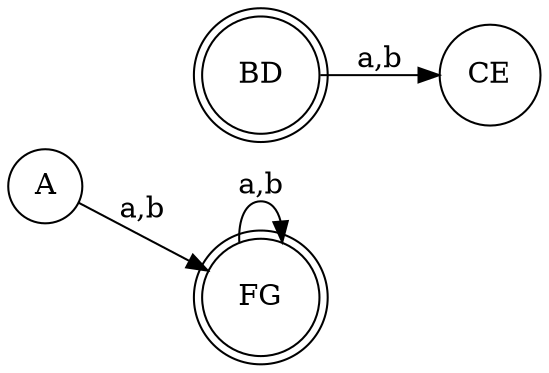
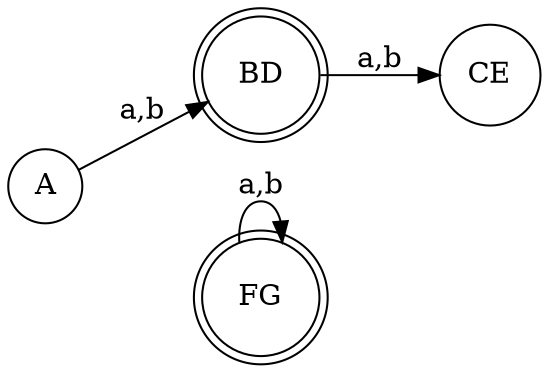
edge "A" -> "FG": now "A" -> "BD"
